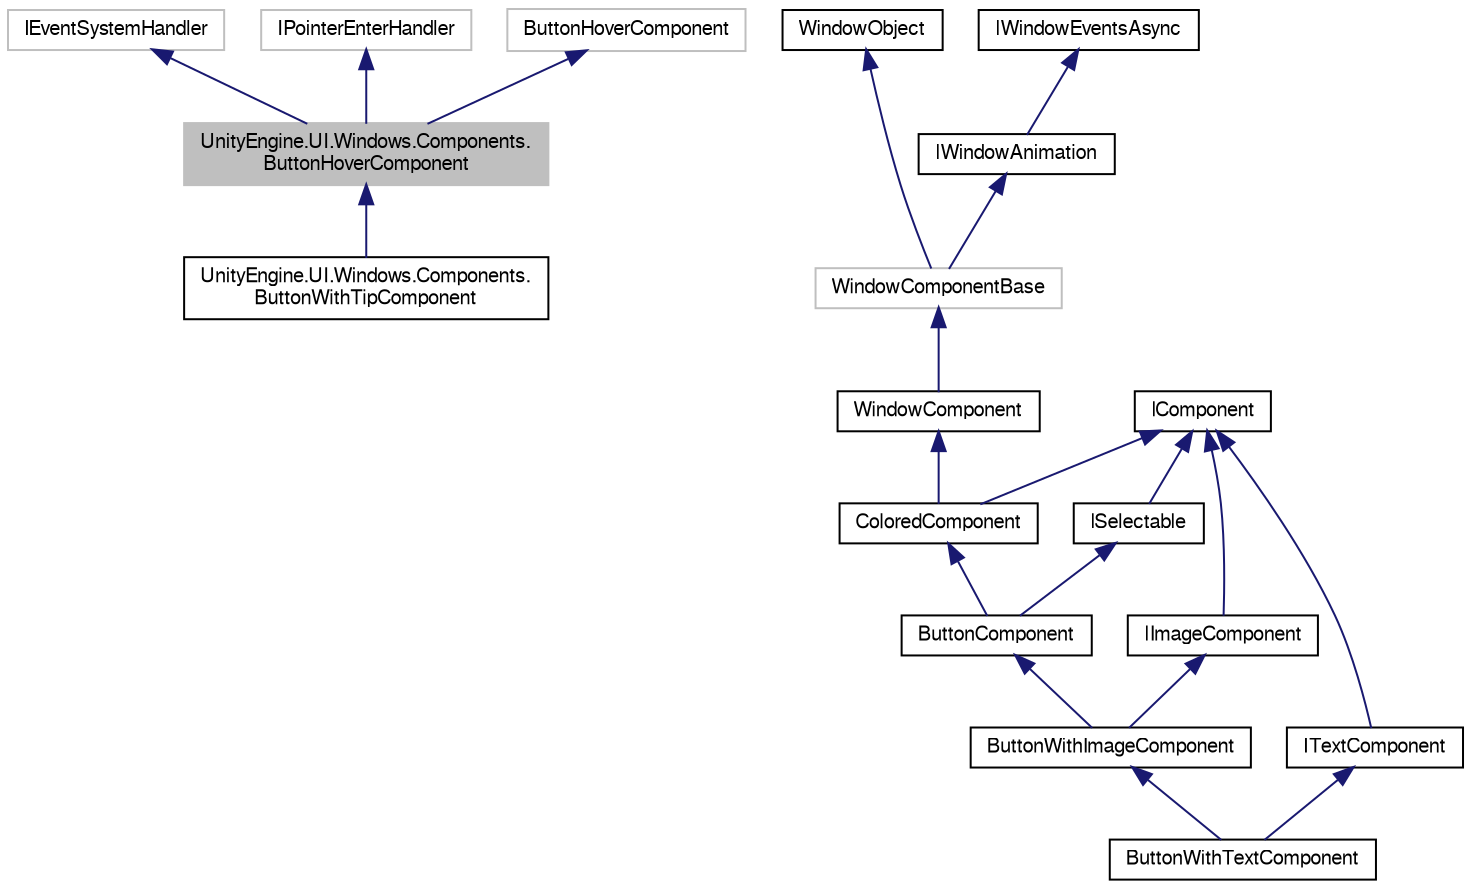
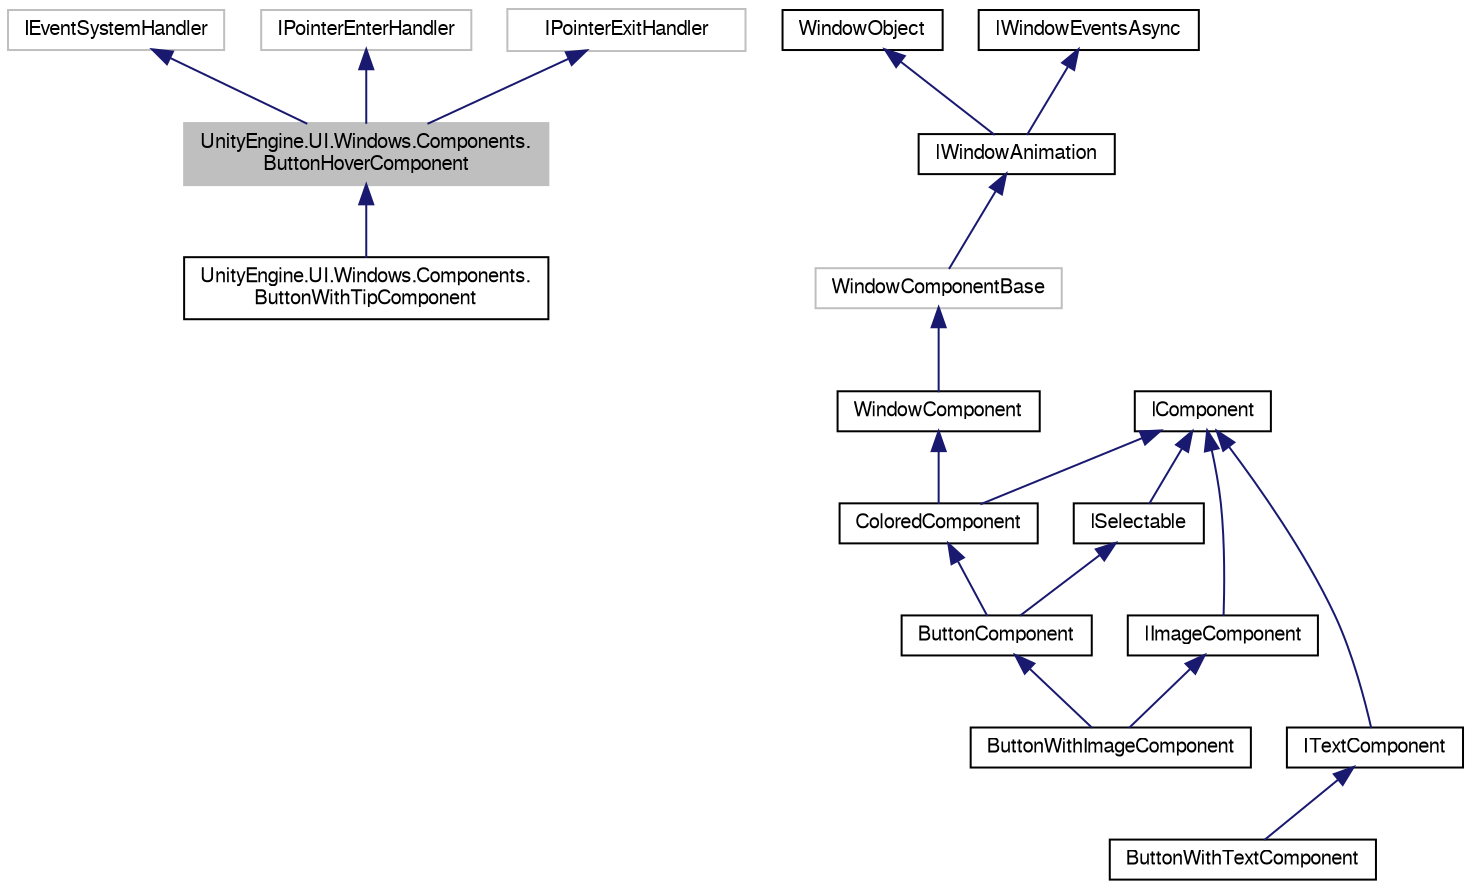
node "ButtonHoverComponent": label "ButtonHoverComponent" -> "IPointerExitHandler"
edge "WindowComponentBase" -> "WindowObject": now "IWindowAnimation" -> "WindowObject"
edge "ButtonWithTextComponent" -> "ButtonWithImageComponent": removed
